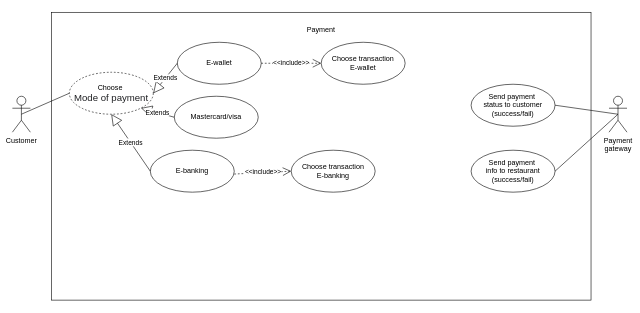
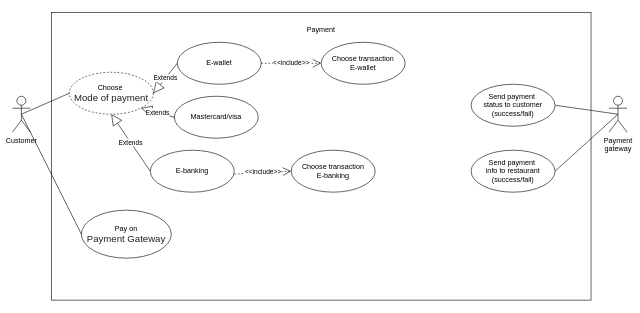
edge "Customer" -- "Pay on Payment Gateway": added
node "Pay on Payment Gateway": added
